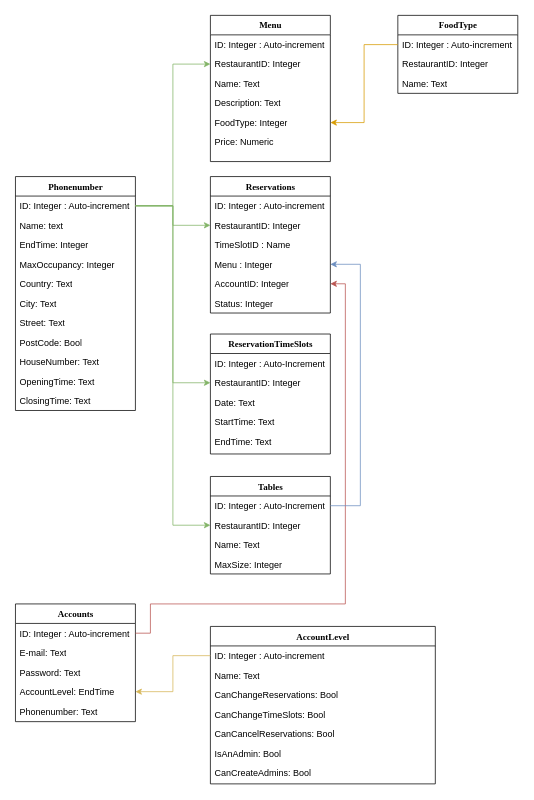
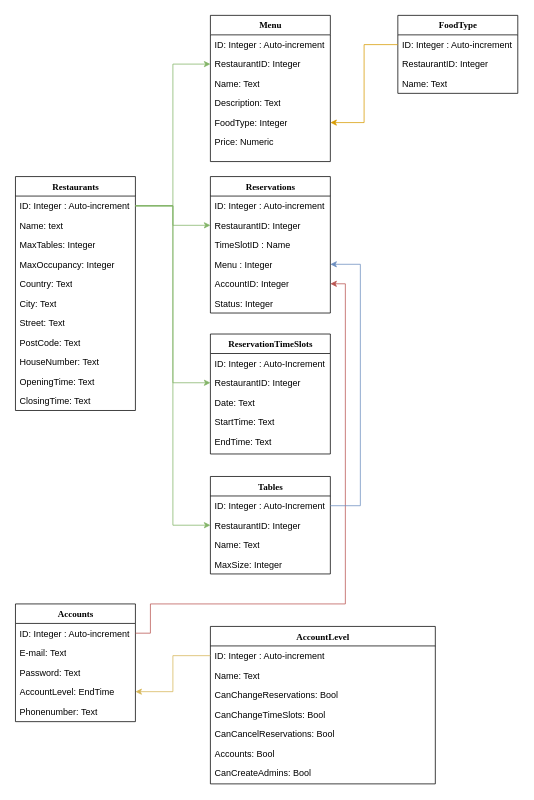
node "Phonenumber": label "Phonenumber" -> "Restaurants"
node "EndTime: Integer": label "EndTime: Integer" -> "MaxTables: Integer"
node "PostCode: Bool": label "PostCode: Bool" -> "PostCode: Text"
node "IsAnAdmin: Bool": label "IsAnAdmin: Bool" -> "Accounts: Bool"
